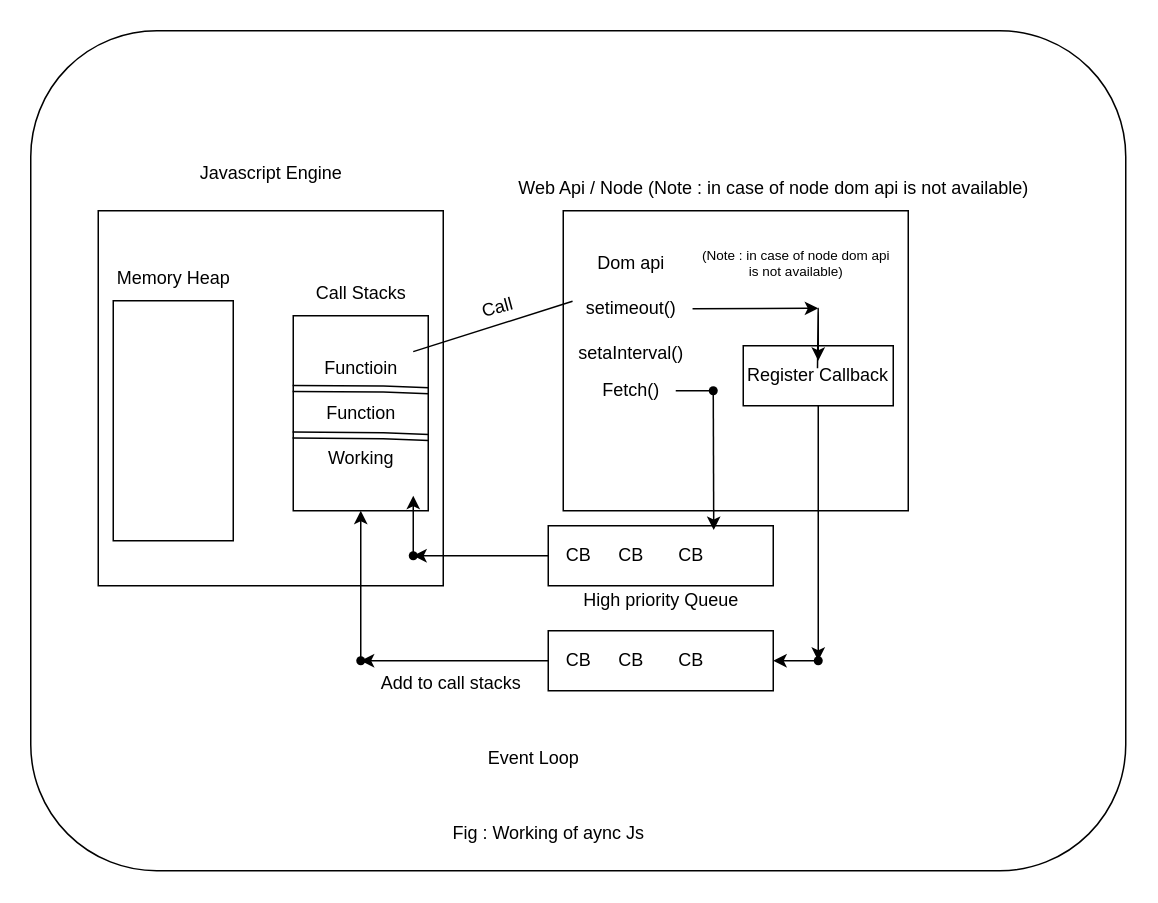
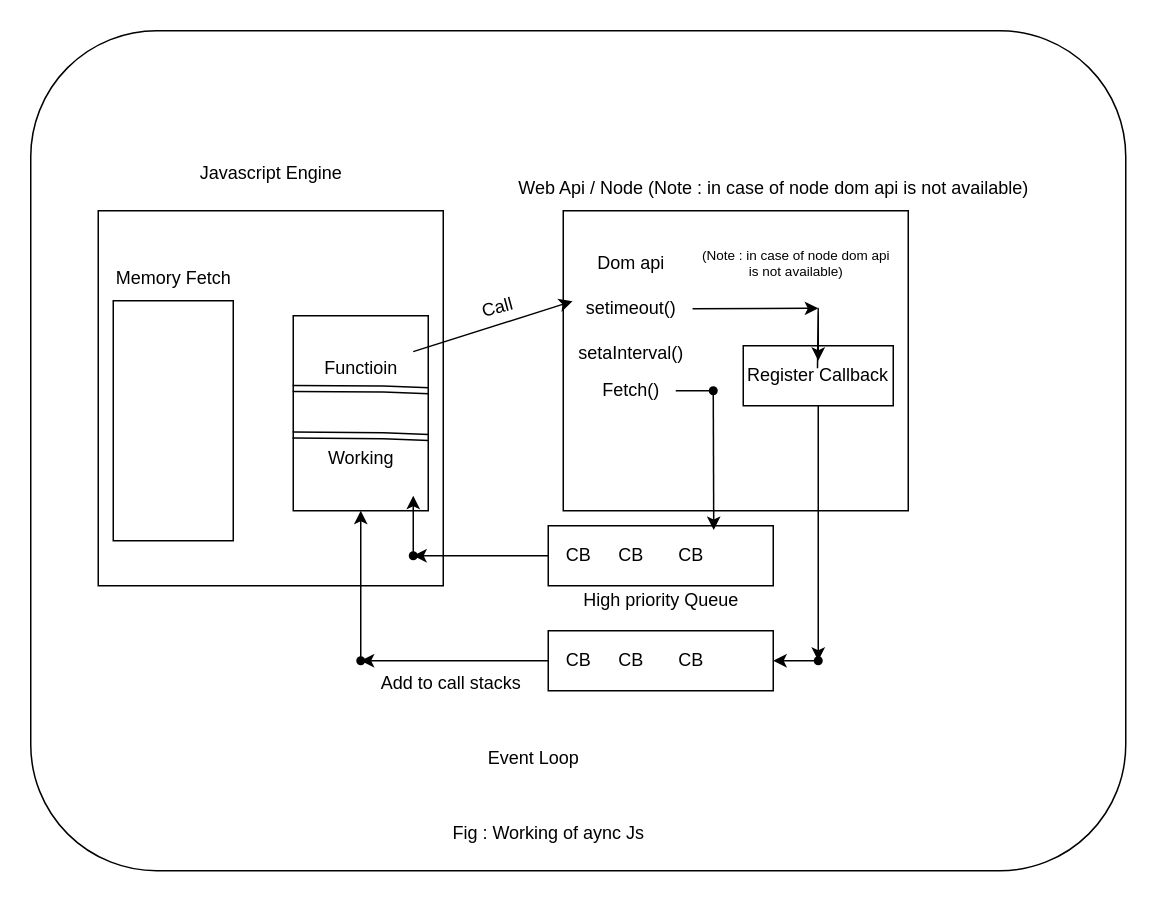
node "Memory Heap": label "Memory Heap" -> "Memory Fetch"
node "Call Stacks": removed
edge "setimeout()" -- "Functioin": arrowhead none -> classic
node "Function": removed
